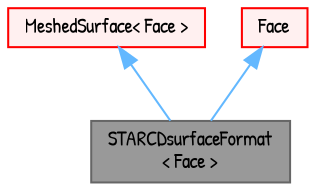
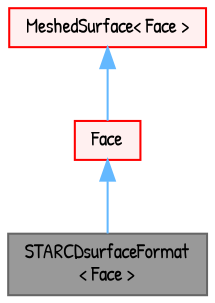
edge "STARCDsurfaceFormat < Face >" -> "MeshedSurface< Face >": now "Face" -> "MeshedSurface< Face >"
